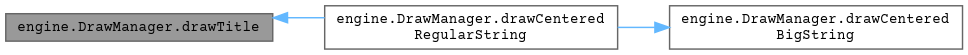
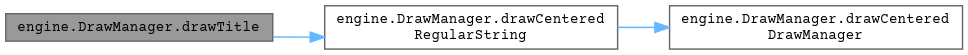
edge "engine.DrawManager.drawCentered RegularString" -> "engine.DrawManager.drawTitle": reversed
node "engine.DrawManager.drawCentered BigString": label "engine.DrawManager.drawCentered BigString" -> "engine.DrawManager.drawCentered DrawManager"
